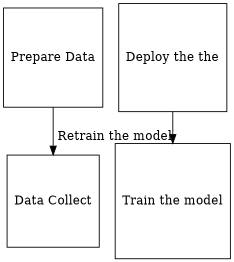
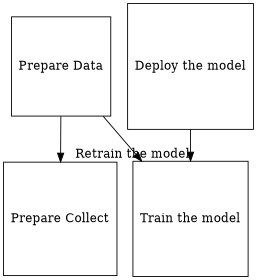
node "Deploy the the": label "Deploy the the" -> "Deploy the model"
edge "Prepare Data" -> "Train the model": added
node "Data Collect": label "Data Collect" -> "Prepare Collect"
